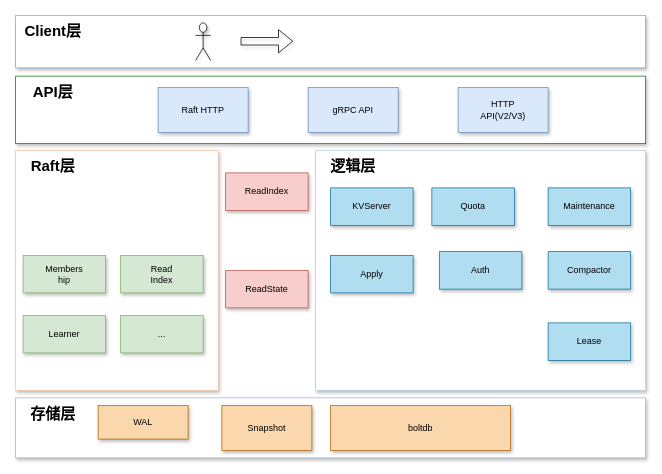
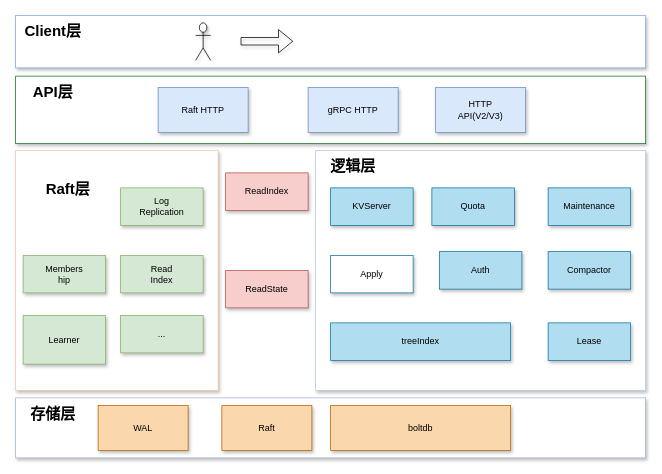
node "gRPC API": label "gRPC API" -> "gRPC HTTP"
node "HTTP API(V2/V3)": moved (503, 110) -> (480, 110)
node "Raft层": moved (53, 165) -> (68, 188)
node "Log Replication": added
node "Apply": fillcolor #b1ddf0 -> #ffffff
node "Learner": size 83x38 -> 83x49
node "treeIndex": added
node "WAL": size 90x34 -> 90x45
node "Snapshot": label "Snapshot" -> "Raft"
